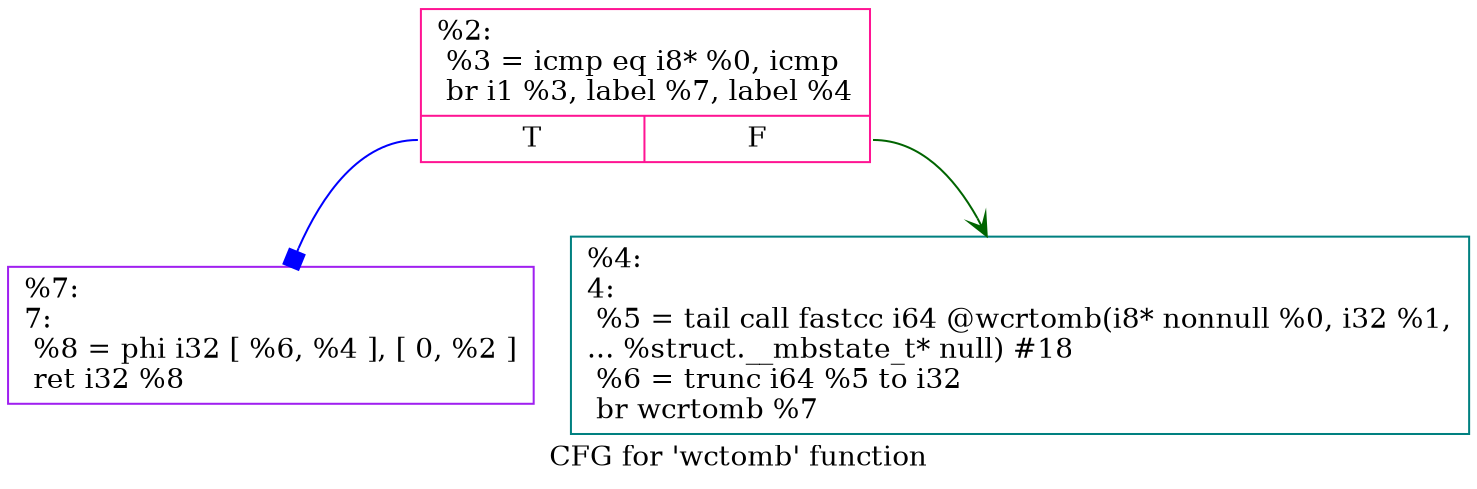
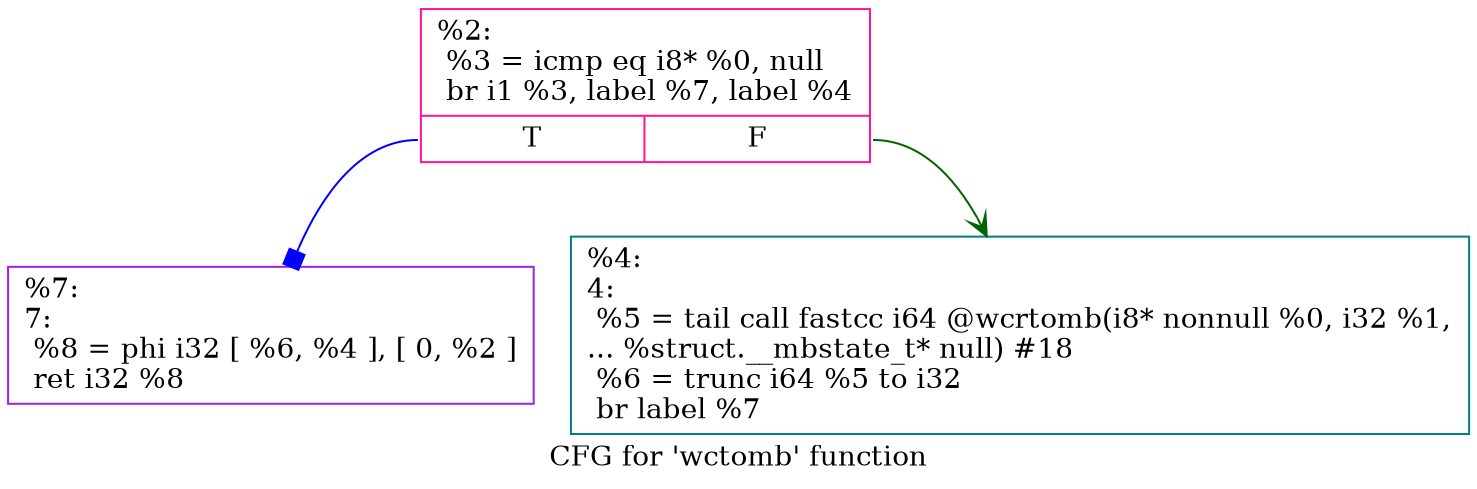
node "%2:": text "%3 = icmp eq i8* %0, icmp" -> "%3 = icmp eq i8* %0, null"
node "%4:": text "br wcrtomb %7" -> "br label %7"
